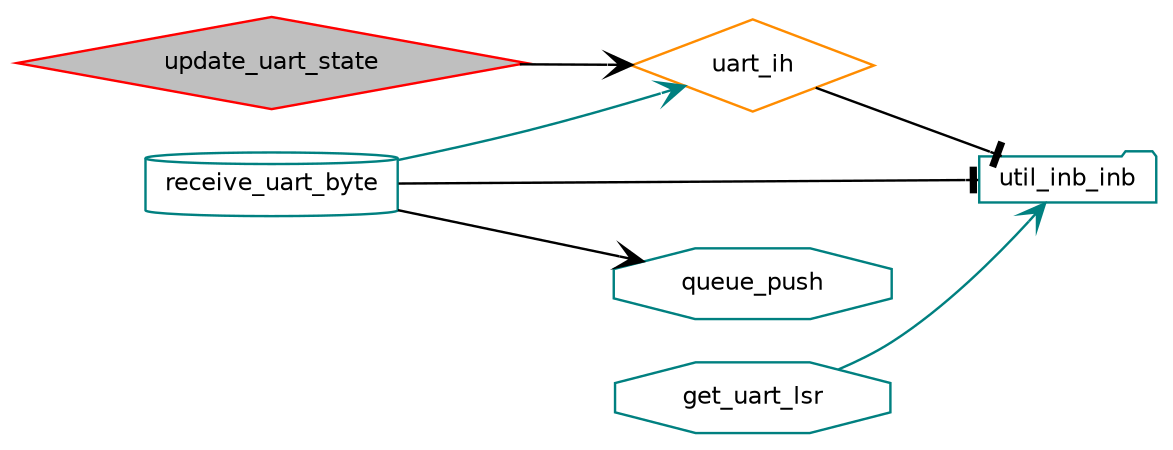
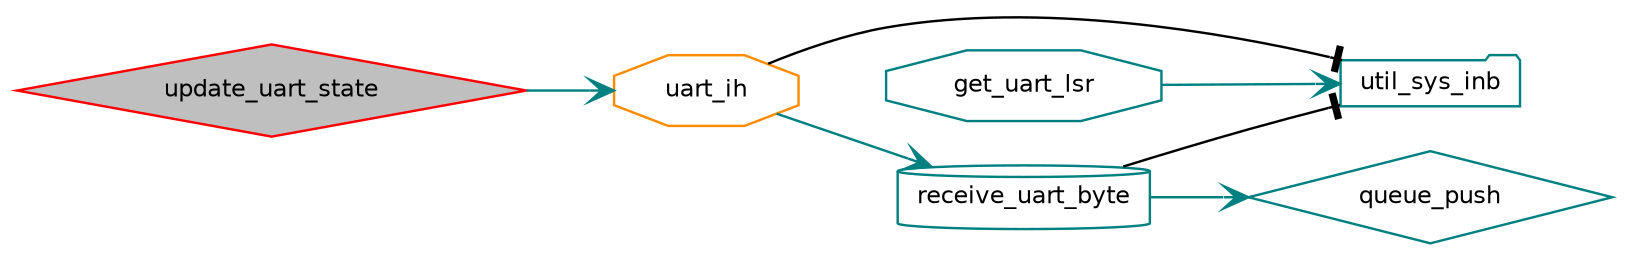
edge "update_uart_state" -> "uart_ih": color black -> teal
node "uart_ih": shape diamond -> octagon
edge "receive_uart_byte" -> "uart_ih": reversed
node "util_inb_inb": label "util_inb_inb" -> "util_sys_inb"
edge "receive_uart_byte" -> "queue_push": color black -> teal
node "queue_push": shape octagon -> diamond
